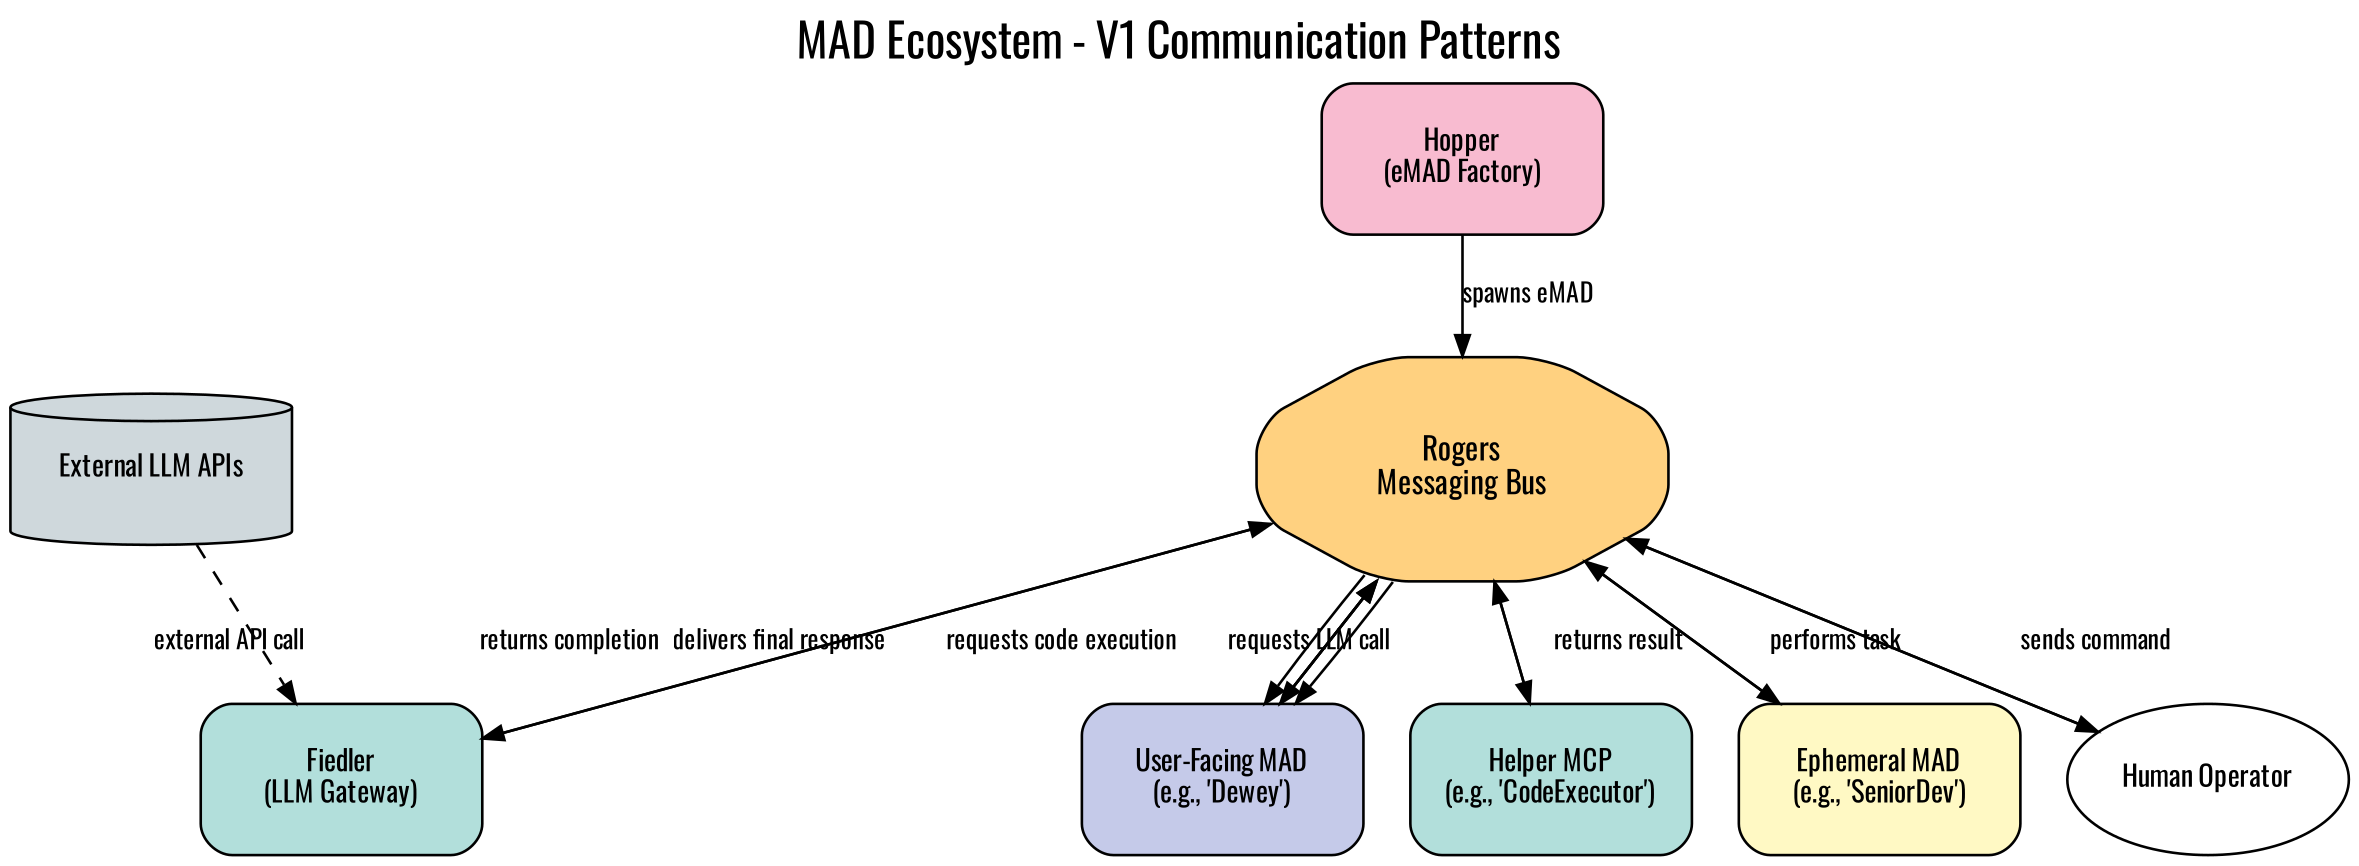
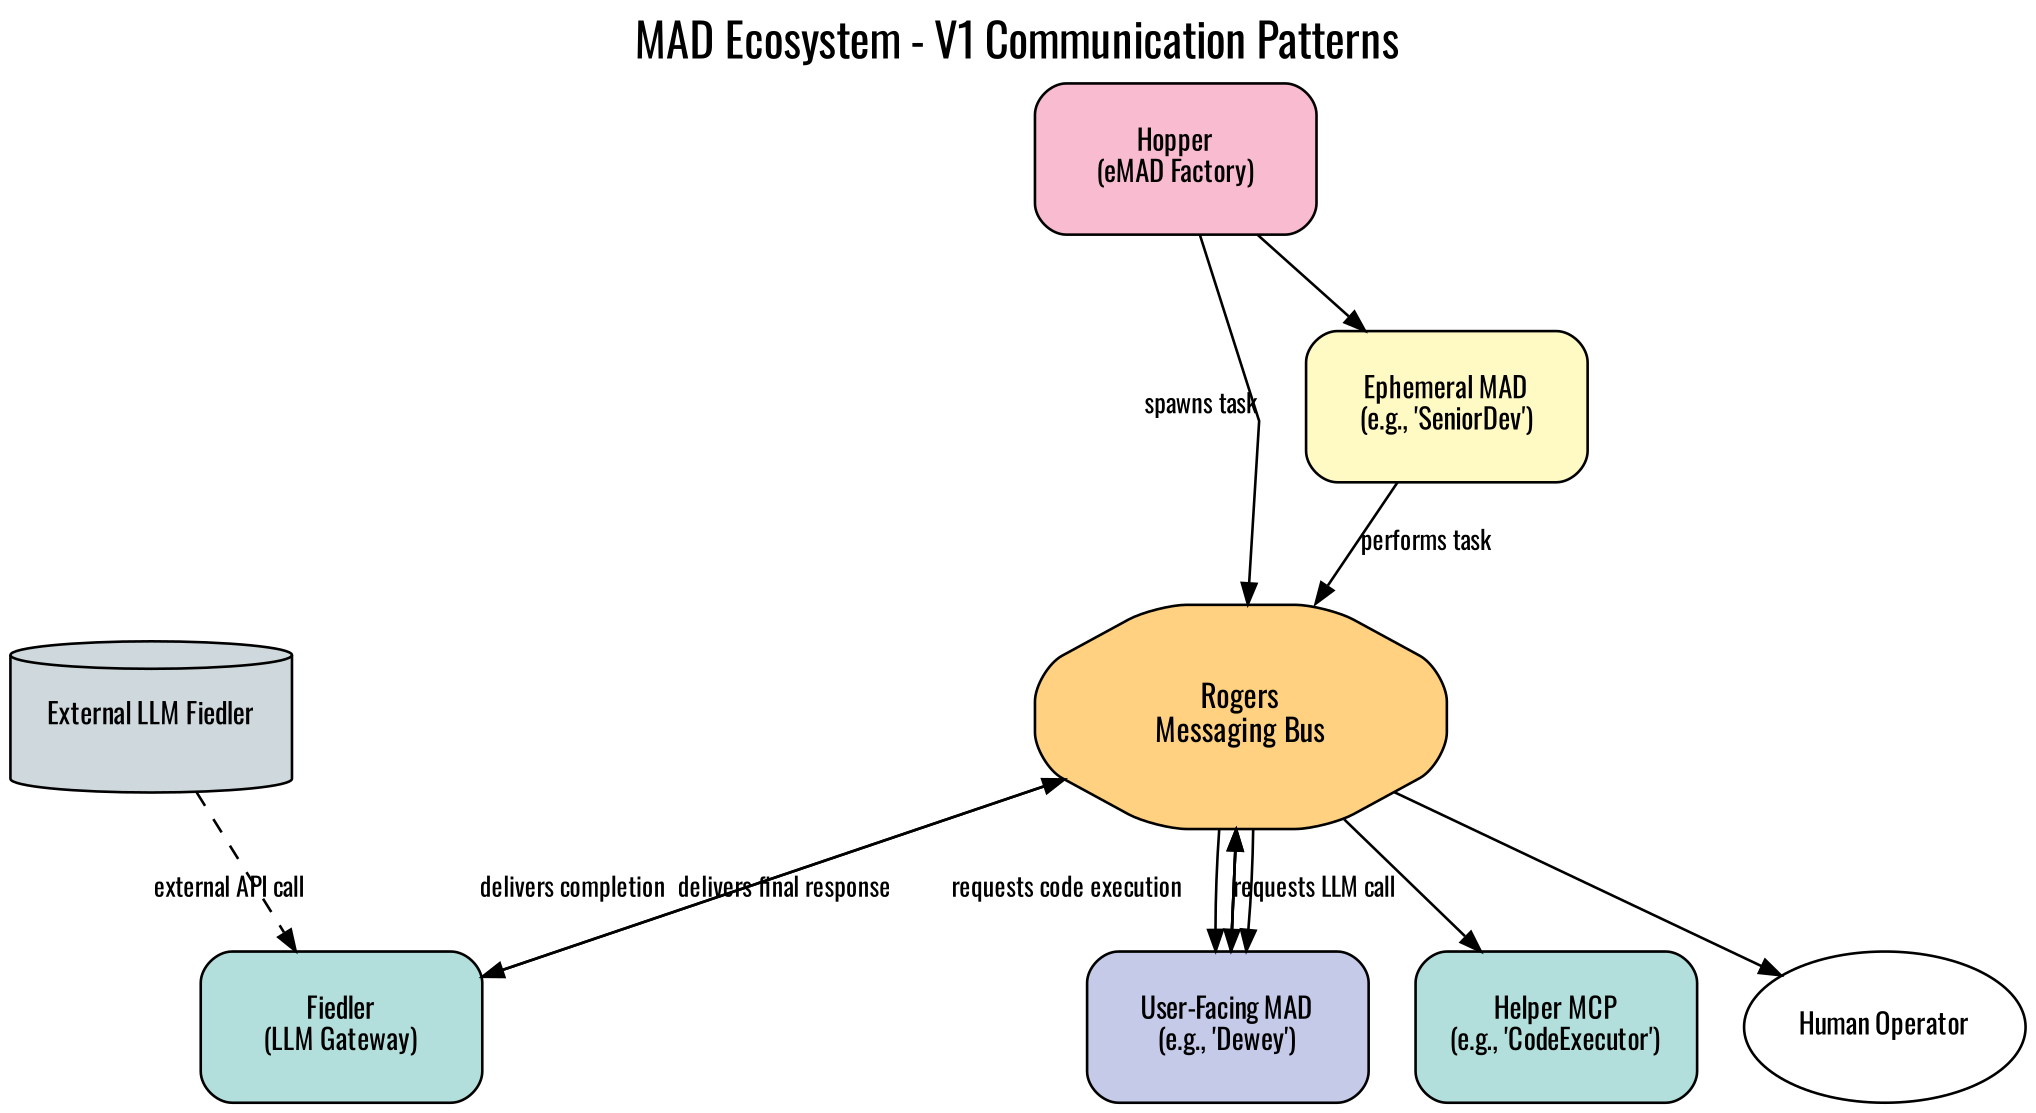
edge "Hopper (eMAD Factory)" -> "Rogers Messaging Bus": label "spawns eMAD" -> "spawns task"
node "External LLM APIs": label "External LLM APIs" -> "External LLM Fiedler"
edge "Rogers Messaging Bus" -> "Ephemeral MAD (e.g., 'SeniorDev')": now "Hopper (eMAD Factory)" -> "Ephemeral MAD (e.g., 'SeniorDev')"
edge "Human Operator" -> "Rogers Messaging Bus": removed, label "sends command"
edge "Fiedler (LLM Gateway)" -> "Rogers Messaging Bus": label "returns completion" -> "delivers completion"
edge "Helper MCP (e.g., 'CodeExecutor')" -> "Rogers Messaging Bus": removed, label "returns result"
